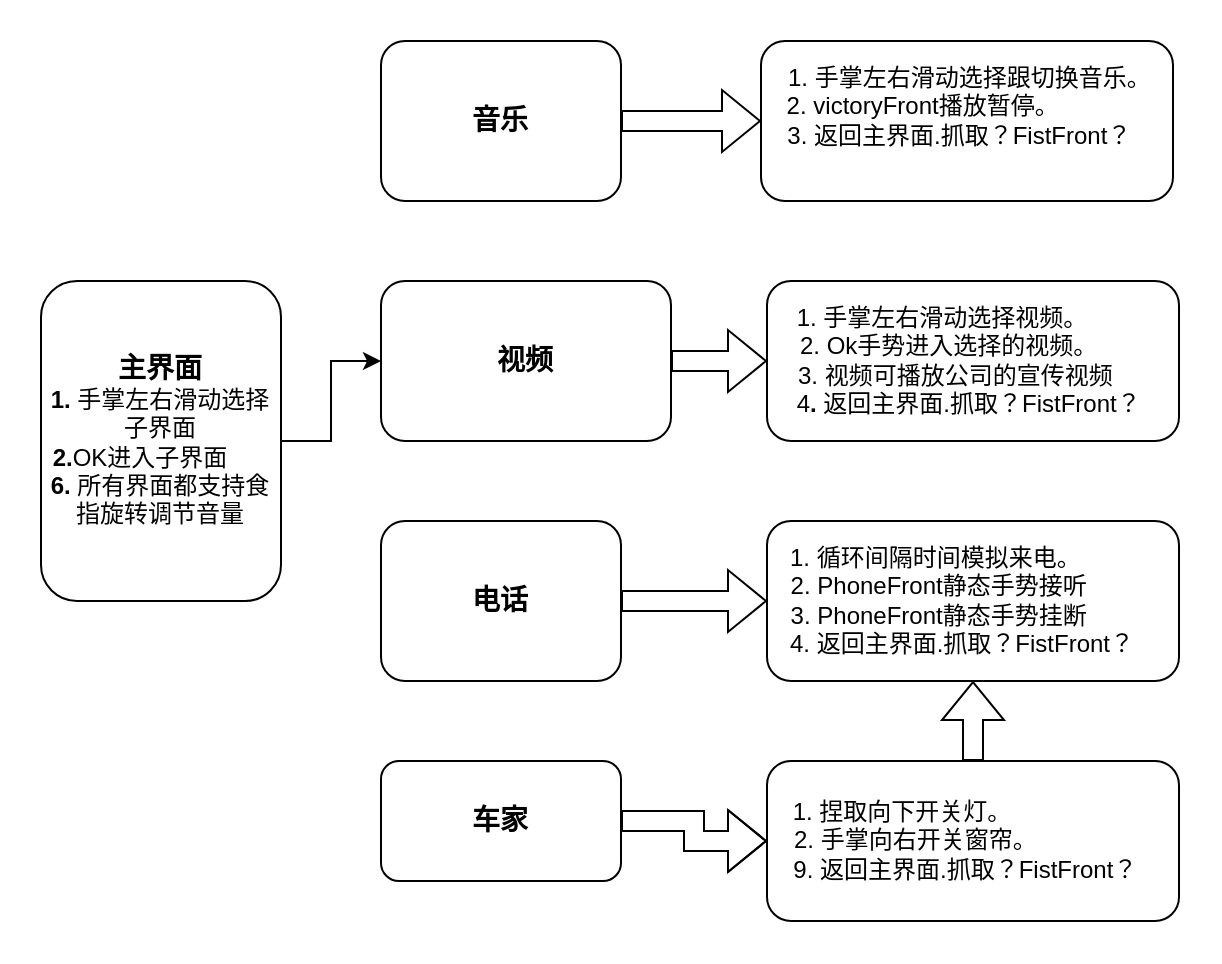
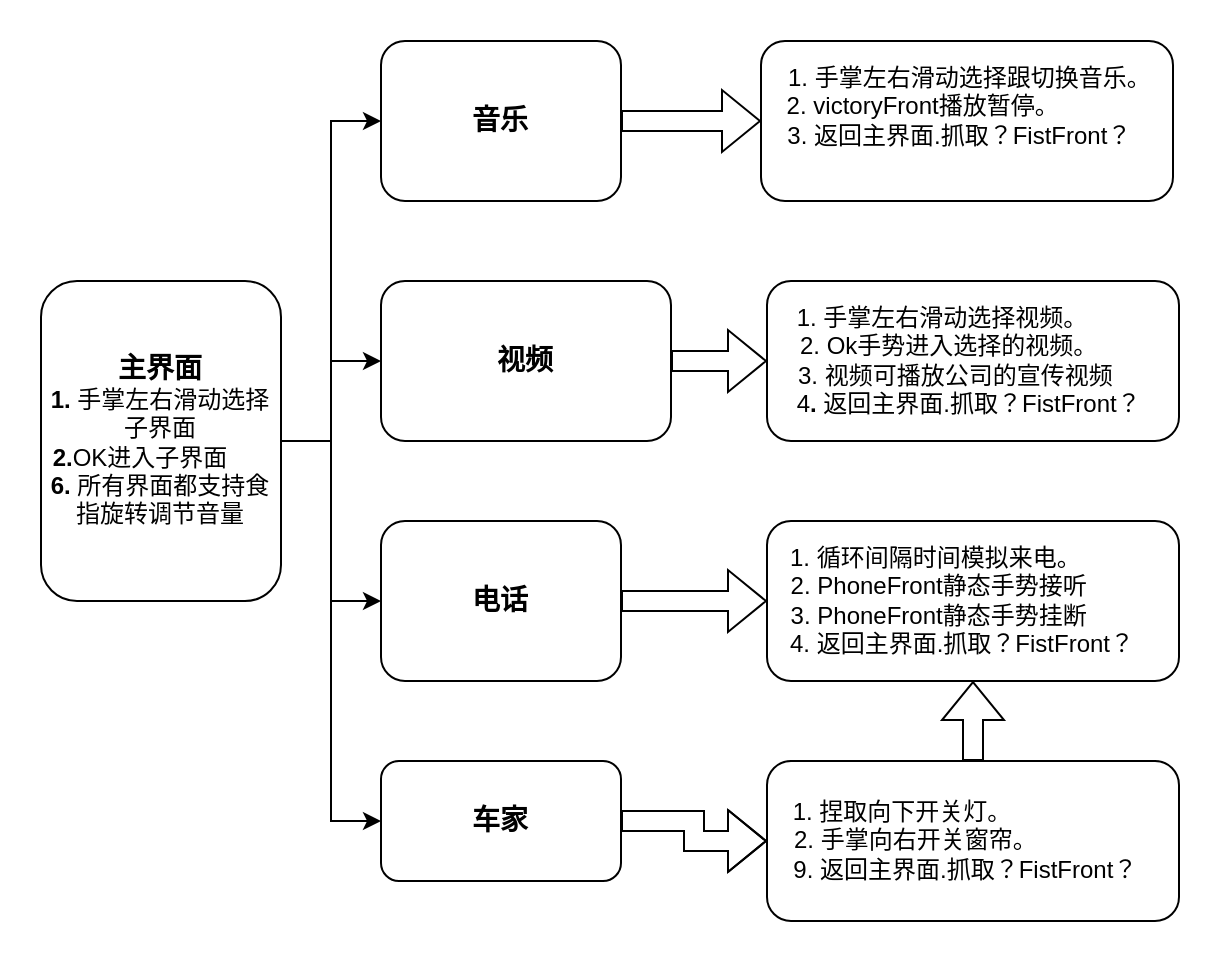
edge "主界面 1. 手掌左右滑动选择子界面 2.OK进入子界面 6. 所有界面都支持食指旋转调节音量" -> "音乐": added
edge "主界面 1. 手掌左右滑动选择子界面 2.OK进入子界面 6. 所有界面都支持食指旋转调节音量" -> "电话": added
edge "主界面 1. 手掌左右滑动选择子界面 2.OK进入子界面 6. 所有界面都支持食指旋转调节音量" -> "车家": added
